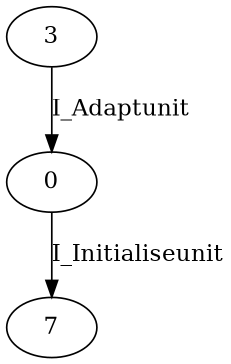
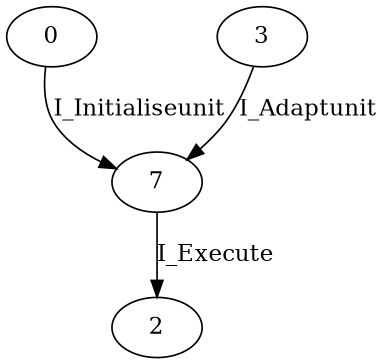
edge "3" -> "0": now "3" -> "7"
node "2": added
